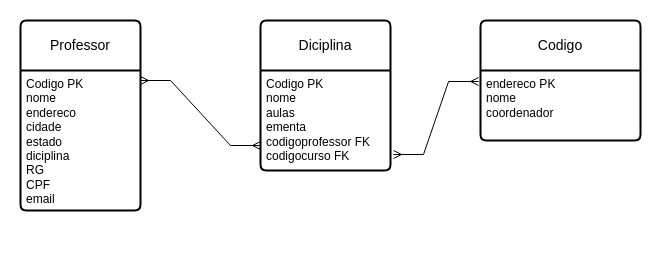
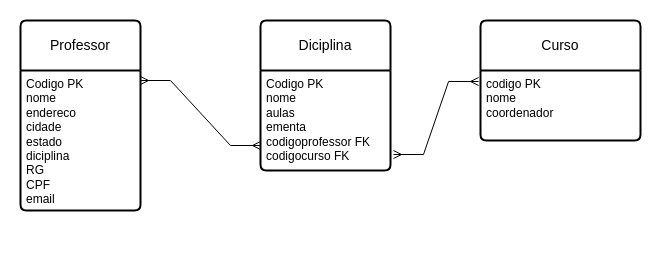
node "Codigo": label "Codigo" -> "Curso"
node "endereco PK nome coordenador": label "endereco PK nome coordenador" -> "codigo PK nome coordenador"
